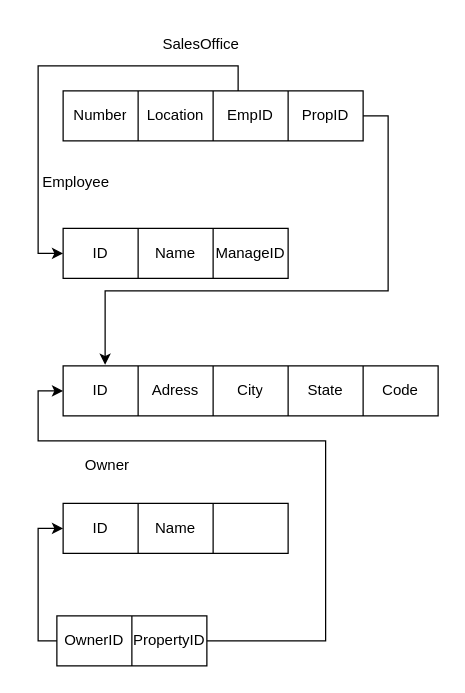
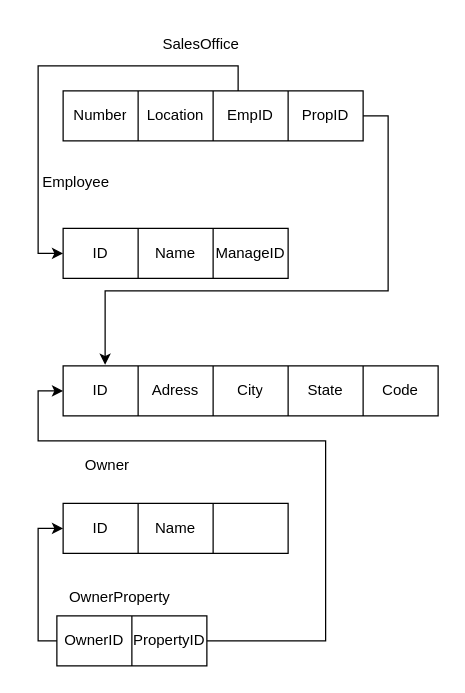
node "OwnerProperty": added
